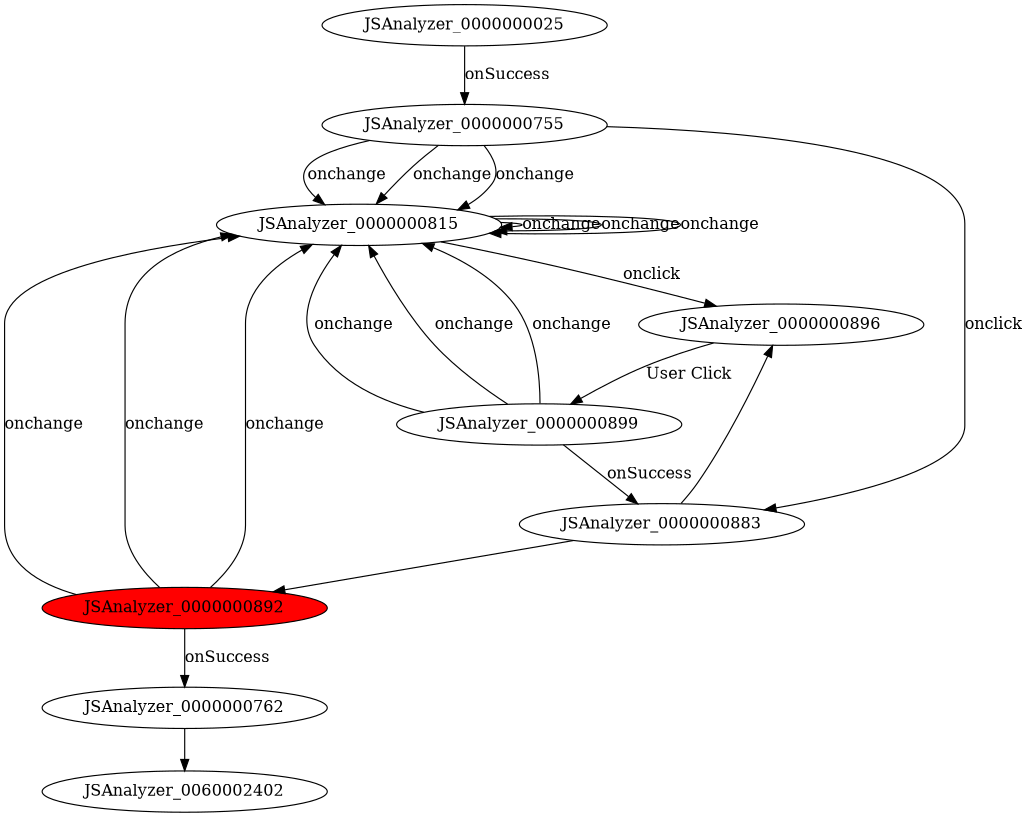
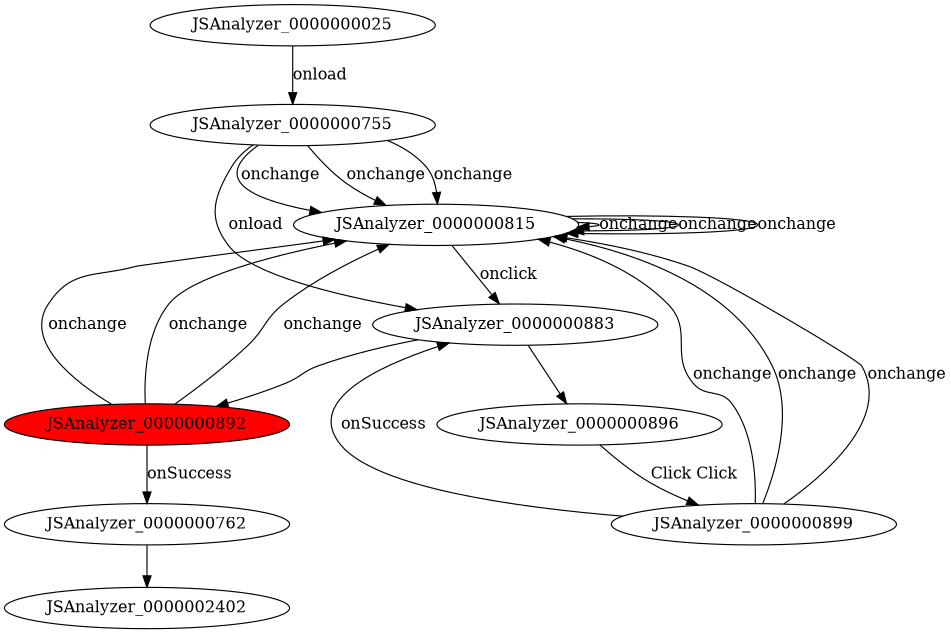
edge "JSAnalyzer_0000000025" -> "JSAnalyzer_0000000755": label "onSuccess" -> "onload"
edge "JSAnalyzer_0000000815" -> "JSAnalyzer_0000000896": now "JSAnalyzer_0000000815" -> "JSAnalyzer_0000000883"
edge "JSAnalyzer_0000000755" -> "JSAnalyzer_0000000883": label "onclick" -> "onload"
edge "JSAnalyzer_0000000896" -> "JSAnalyzer_0000000899": label "User Click" -> "Click Click"
node "JSAnalyzer_0060002402": label "JSAnalyzer_0060002402" -> "JSAnalyzer_0000002402"
